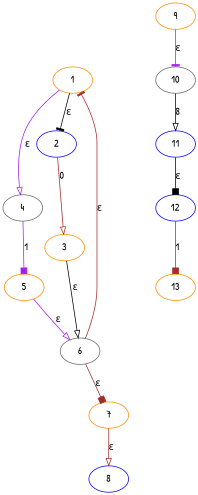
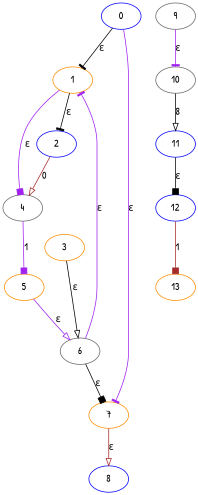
node "0": added
node "9": color darkorange -> gray40
edge "1" -> "4": arrowhead onormal -> box
edge "2" -> "3": now "2" -> "4"
edge "6" -> "1": color brown -> purple
edge "6" -> "7": color brown -> black
